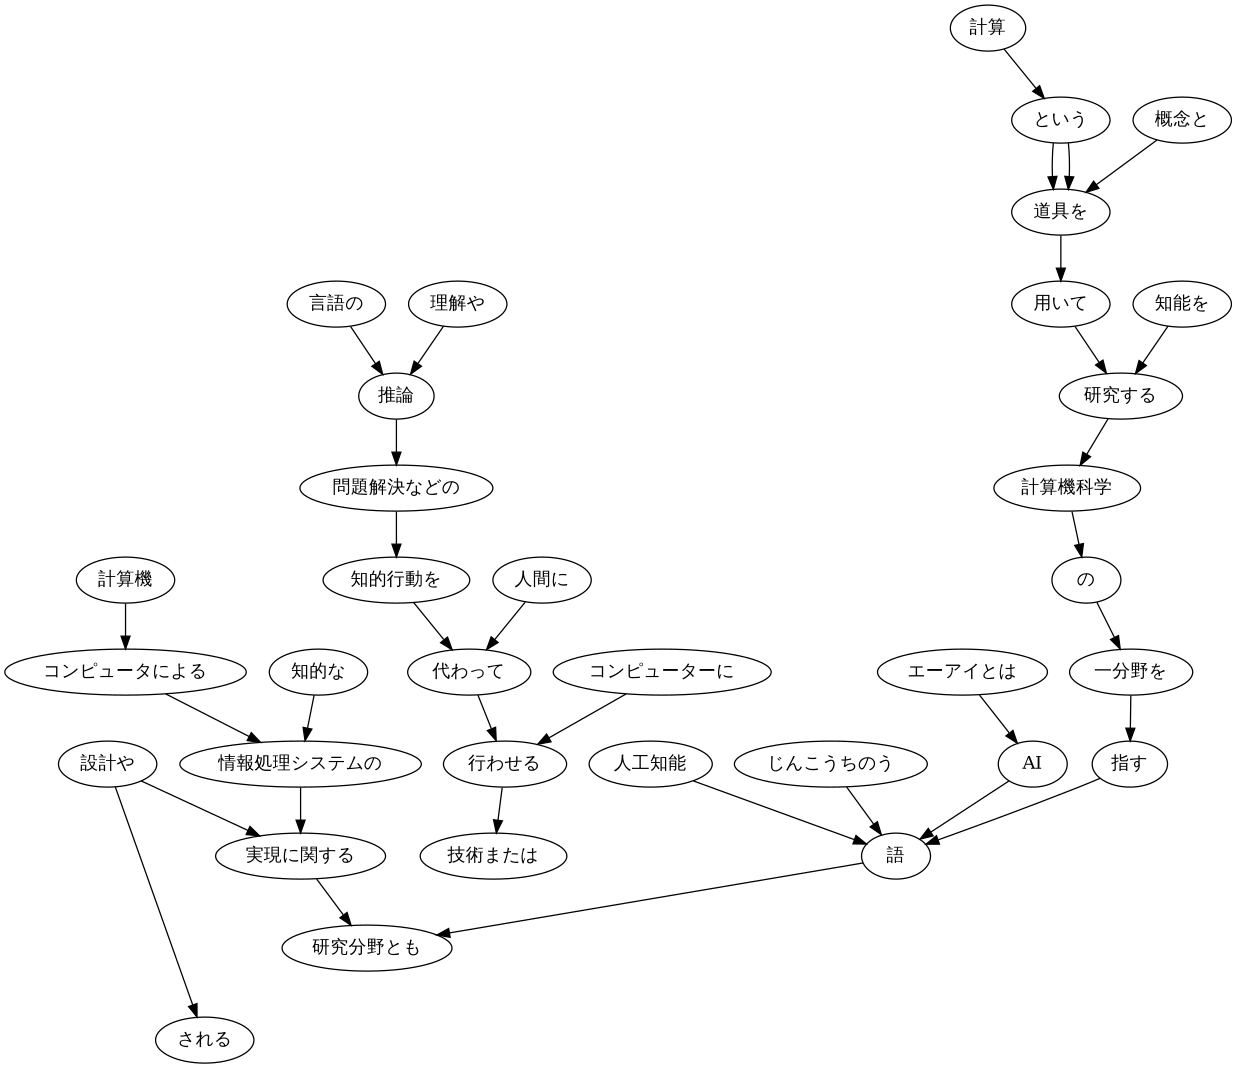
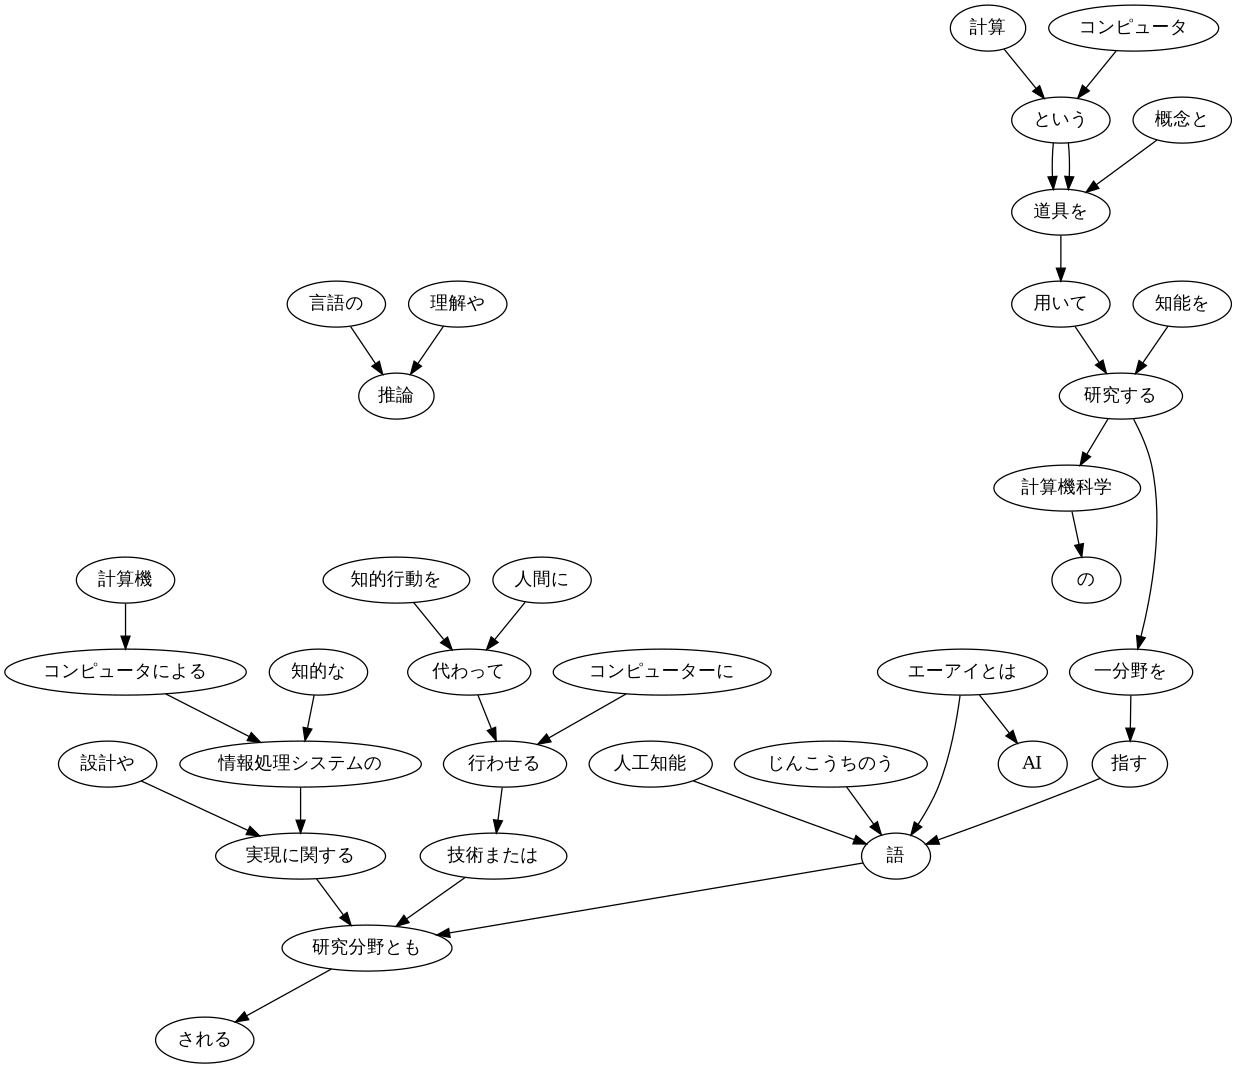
node "コンピュータ": added
node "問題解決などの": removed
edge "の" -> "一分野を": now "研究する" -> "一分野を"
edge "AI" -> "語": now "エーアイとは" -> "語"
edge "設計や" -> "される": now "研究分野とも" -> "される"
edge "技術または" -> "研究分野とも": added
